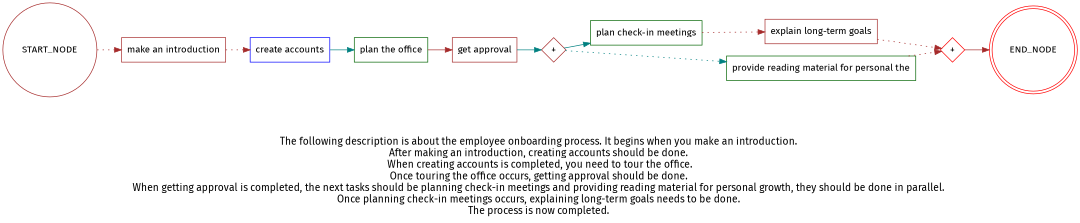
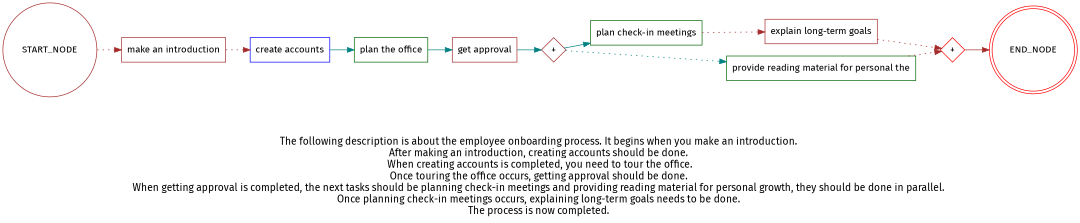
edge "plan the office" -> "get approval": color brown -> teal
